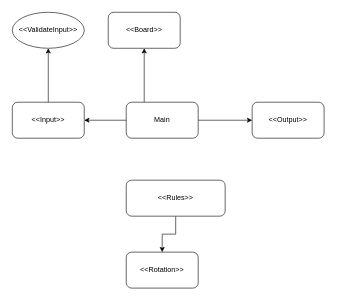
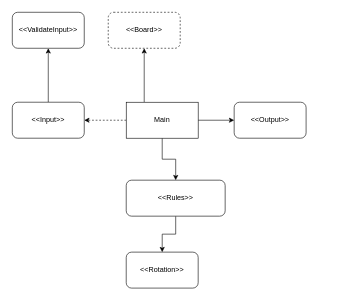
node "<<ValidateInput>>": shape ellipse -> rounded rectangle
node "<<Board>>": style solid -> dashed
edge "Main" -> "<<Input>>": style solid -> dashed
node "Main": shape rounded rectangle -> rectangle
node "<<Output>>": moved (288, 120) -> (270, 120)
edge "Main" -> "<<Rules>>": added
